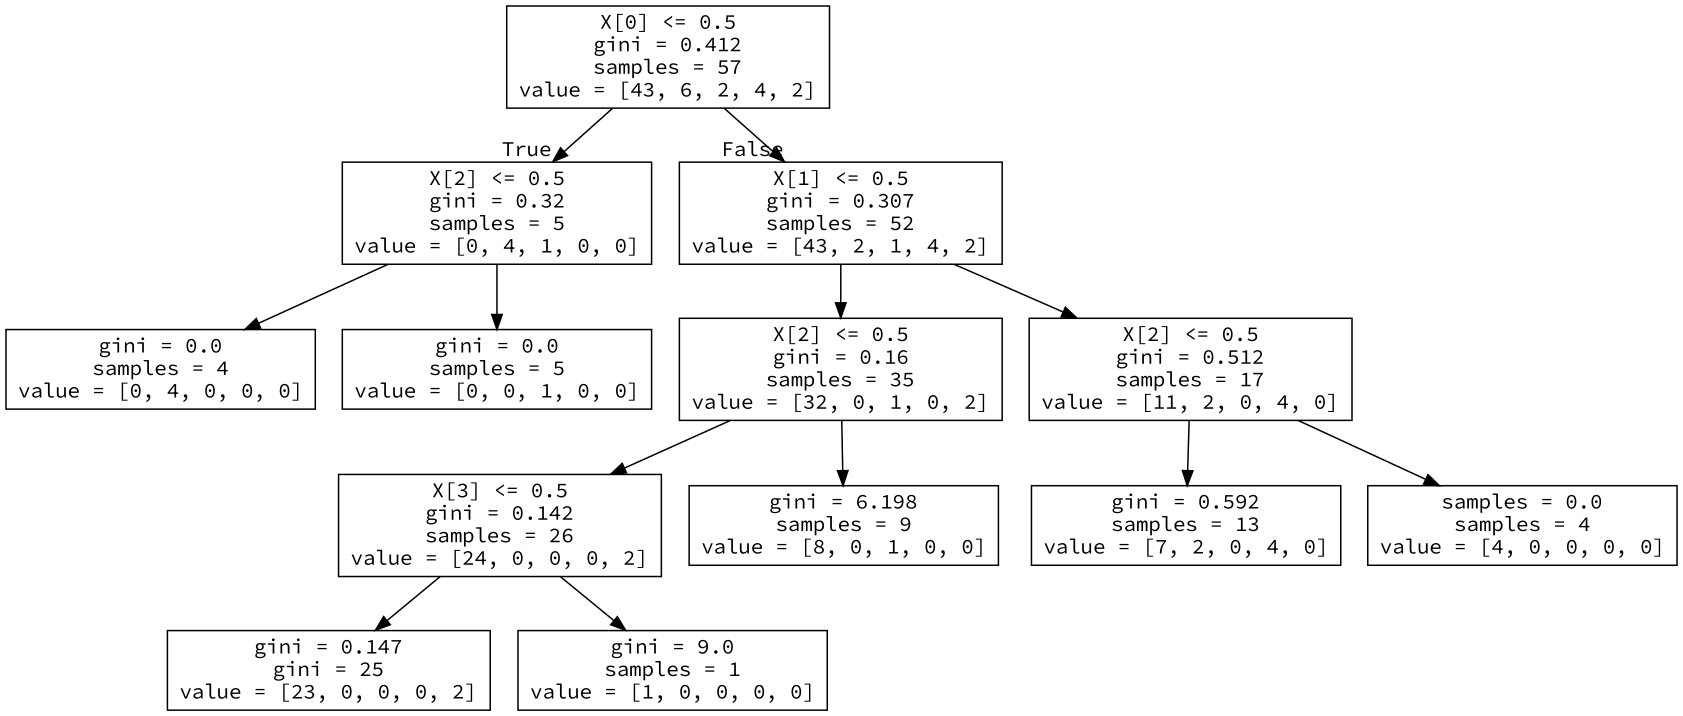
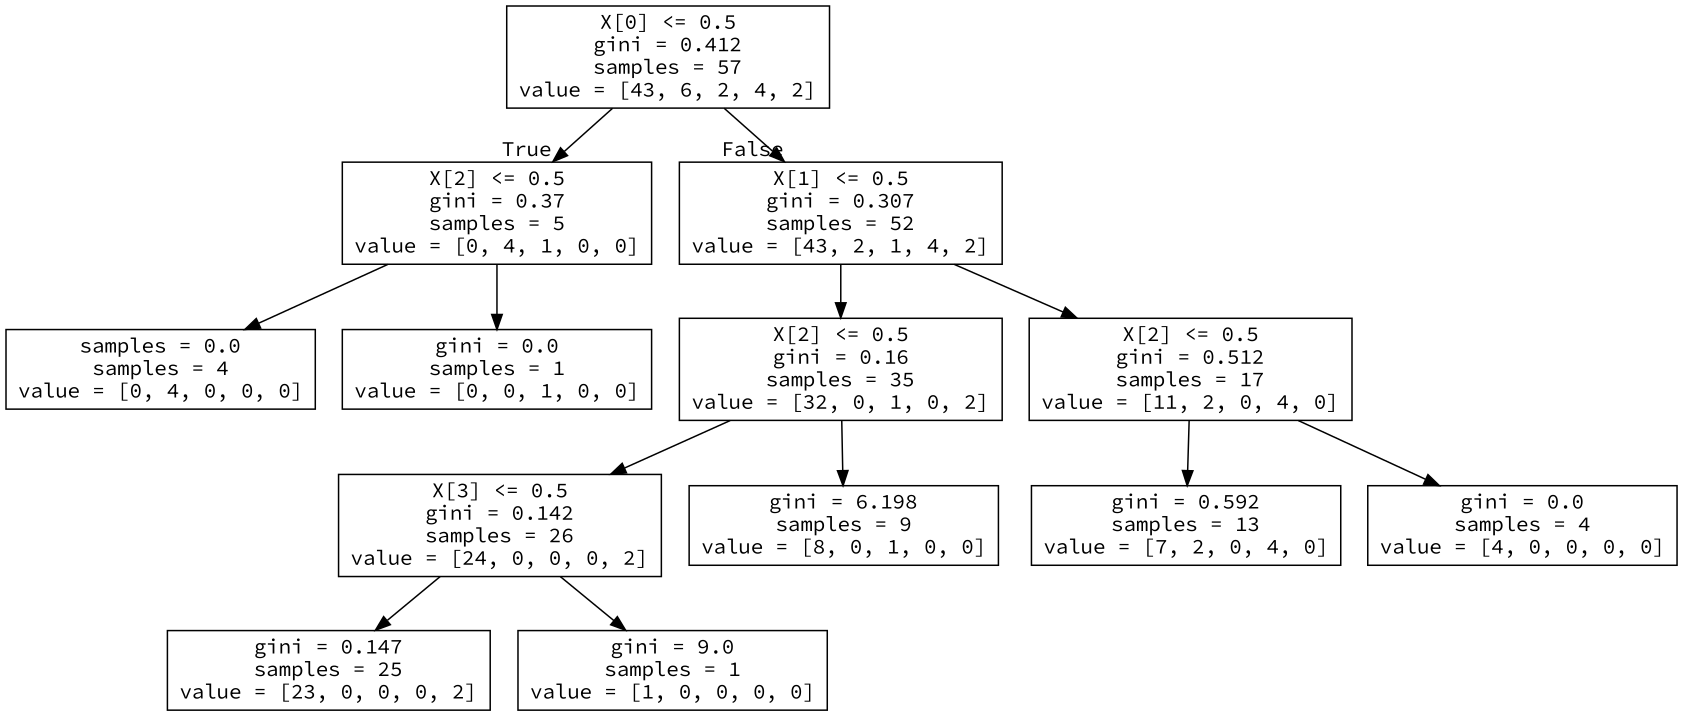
node "X[2] <= 0.5 gini = 0.32 samples = 5 value = [0, 4, 1, 0, 0]": label "X[2] <= 0.5 gini = 0.32 samples = 5 value = [0, 4, 1, 0, 0]" -> "X[2] <= 0.5 gini = 0.37 samples = 5 value = [0, 4, 1, 0, 0]"
node "gini = 0.0 samples = 4 value = [0, 4, 0, 0, 0]": label "gini = 0.0 samples = 4 value = [0, 4, 0, 0, 0]" -> "samples = 0.0 samples = 4 value = [0, 4, 0, 0, 0]"
node "gini = 0.0 samples = 5 value = [0, 0, 1, 0, 0]": label "gini = 0.0 samples = 5 value = [0, 0, 1, 0, 0]" -> "gini = 0.0 samples = 1 value = [0, 0, 1, 0, 0]"
node "samples = 0.0 samples = 4 value = [4, 0, 0, 0, 0]": label "samples = 0.0 samples = 4 value = [4, 0, 0, 0, 0]" -> "gini = 0.0 samples = 4 value = [4, 0, 0, 0, 0]"
node "gini = 0.147 gini = 25 value = [23, 0, 0, 0, 2]": label "gini = 0.147 gini = 25 value = [23, 0, 0, 0, 2]" -> "gini = 0.147 samples = 25 value = [23, 0, 0, 0, 2]"
